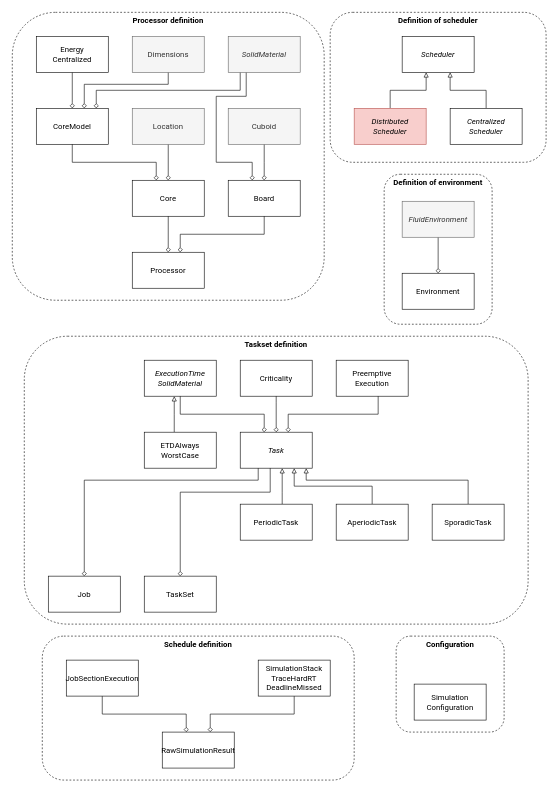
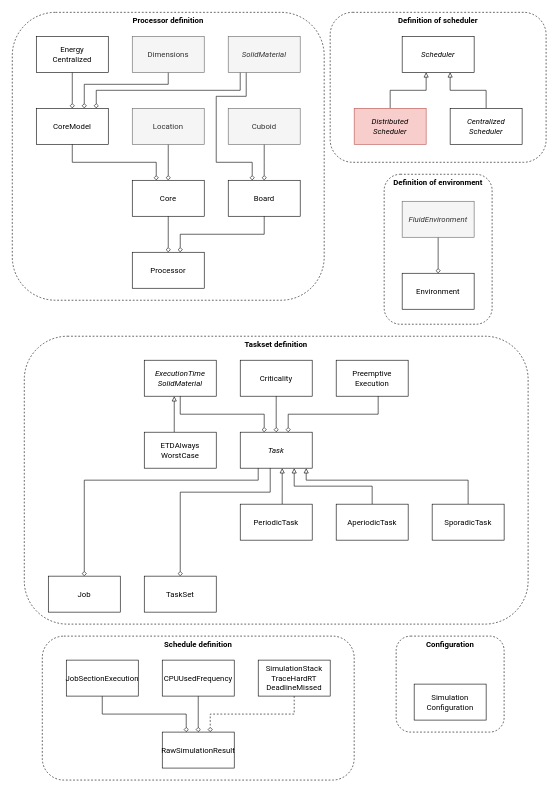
node "CPUUsedFrequency": added
edge "CPUUsedFrequency" -> "RawSimulationResult": added
edge "SimulationStackTraceHardRTDeadlineMissed" -> "RawSimulationResult": style solid -> dashed
